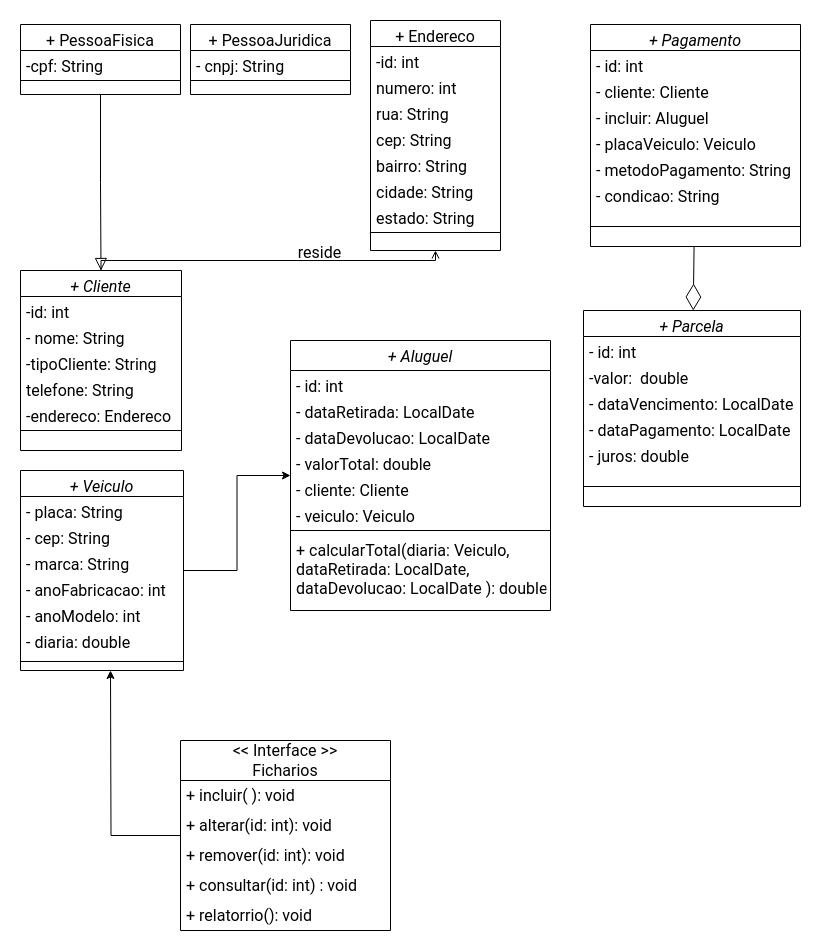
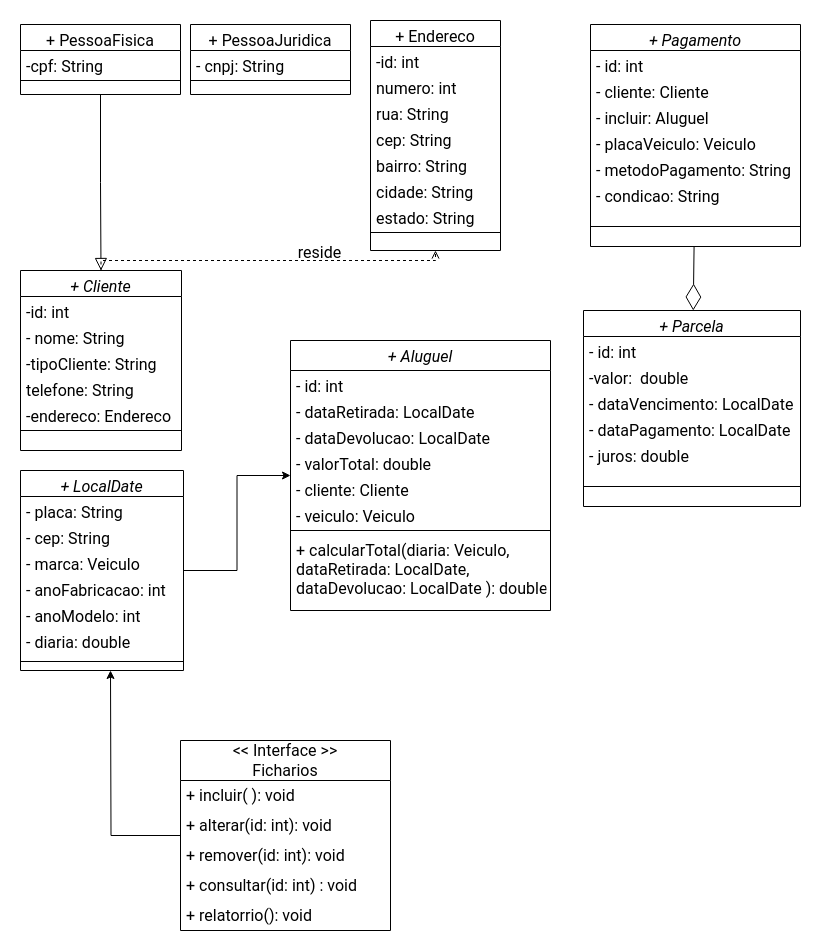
edge "+ Cliente" -> "+ Endereco": style solid -> dashed
node "+ Veiculo": label "+ Veiculo" -> "+ LocalDate"
node "- marca: String": label "- marca: String" -> "- marca: Veiculo"
